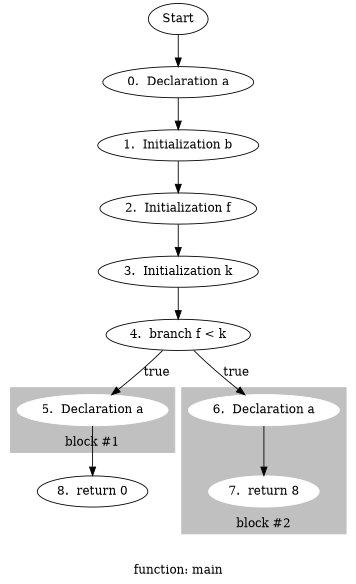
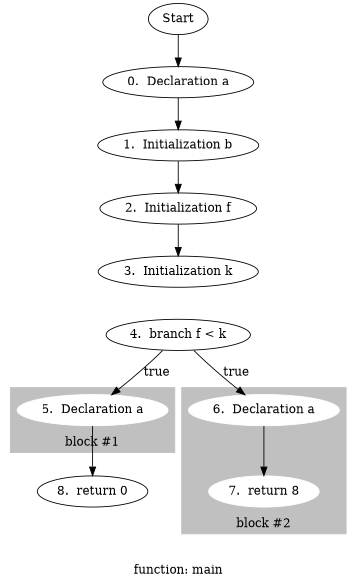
edge "3.  Initialization k" -> "4.  branch f < k": removed
